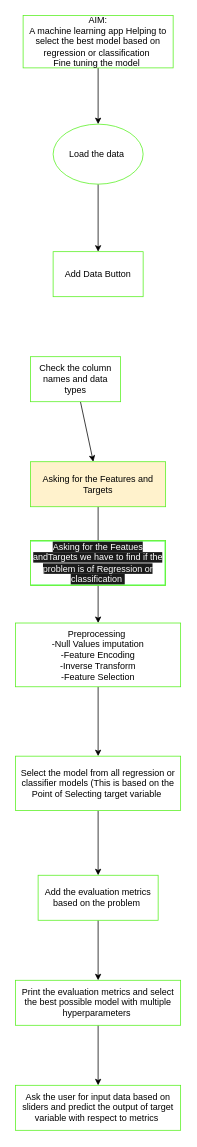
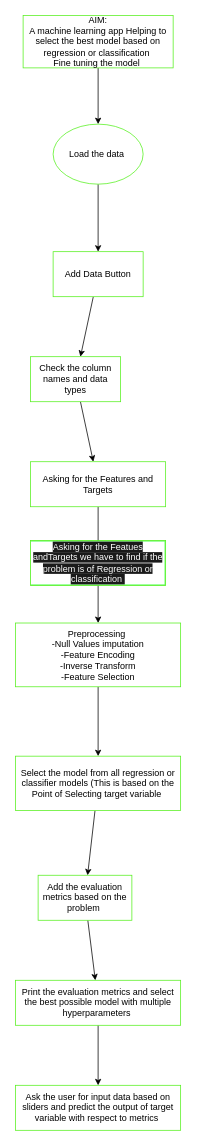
edge "Add Data Button" -> "Check the column names and data types": added
node "Asking for the Features and Targets": fillcolor #fff2cc -> #ffffff
node "Add the evaluation metrics based on the problem": size 120x45 -> 94x45
